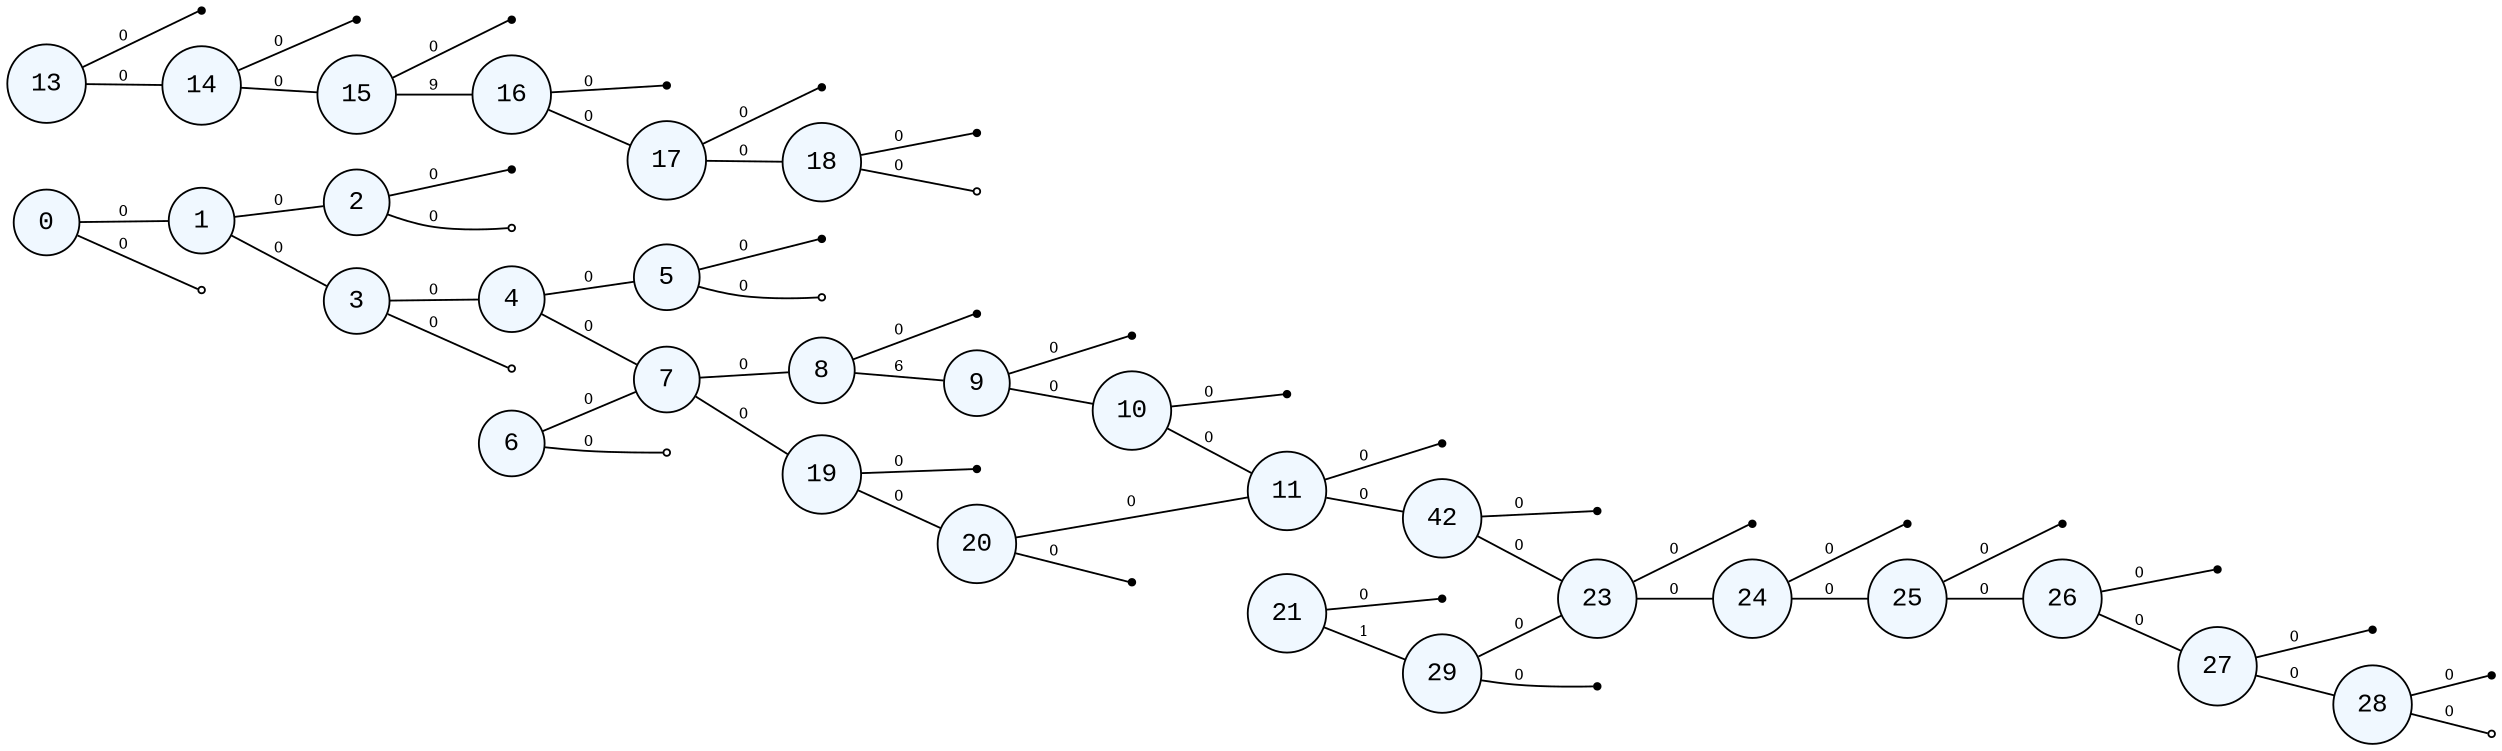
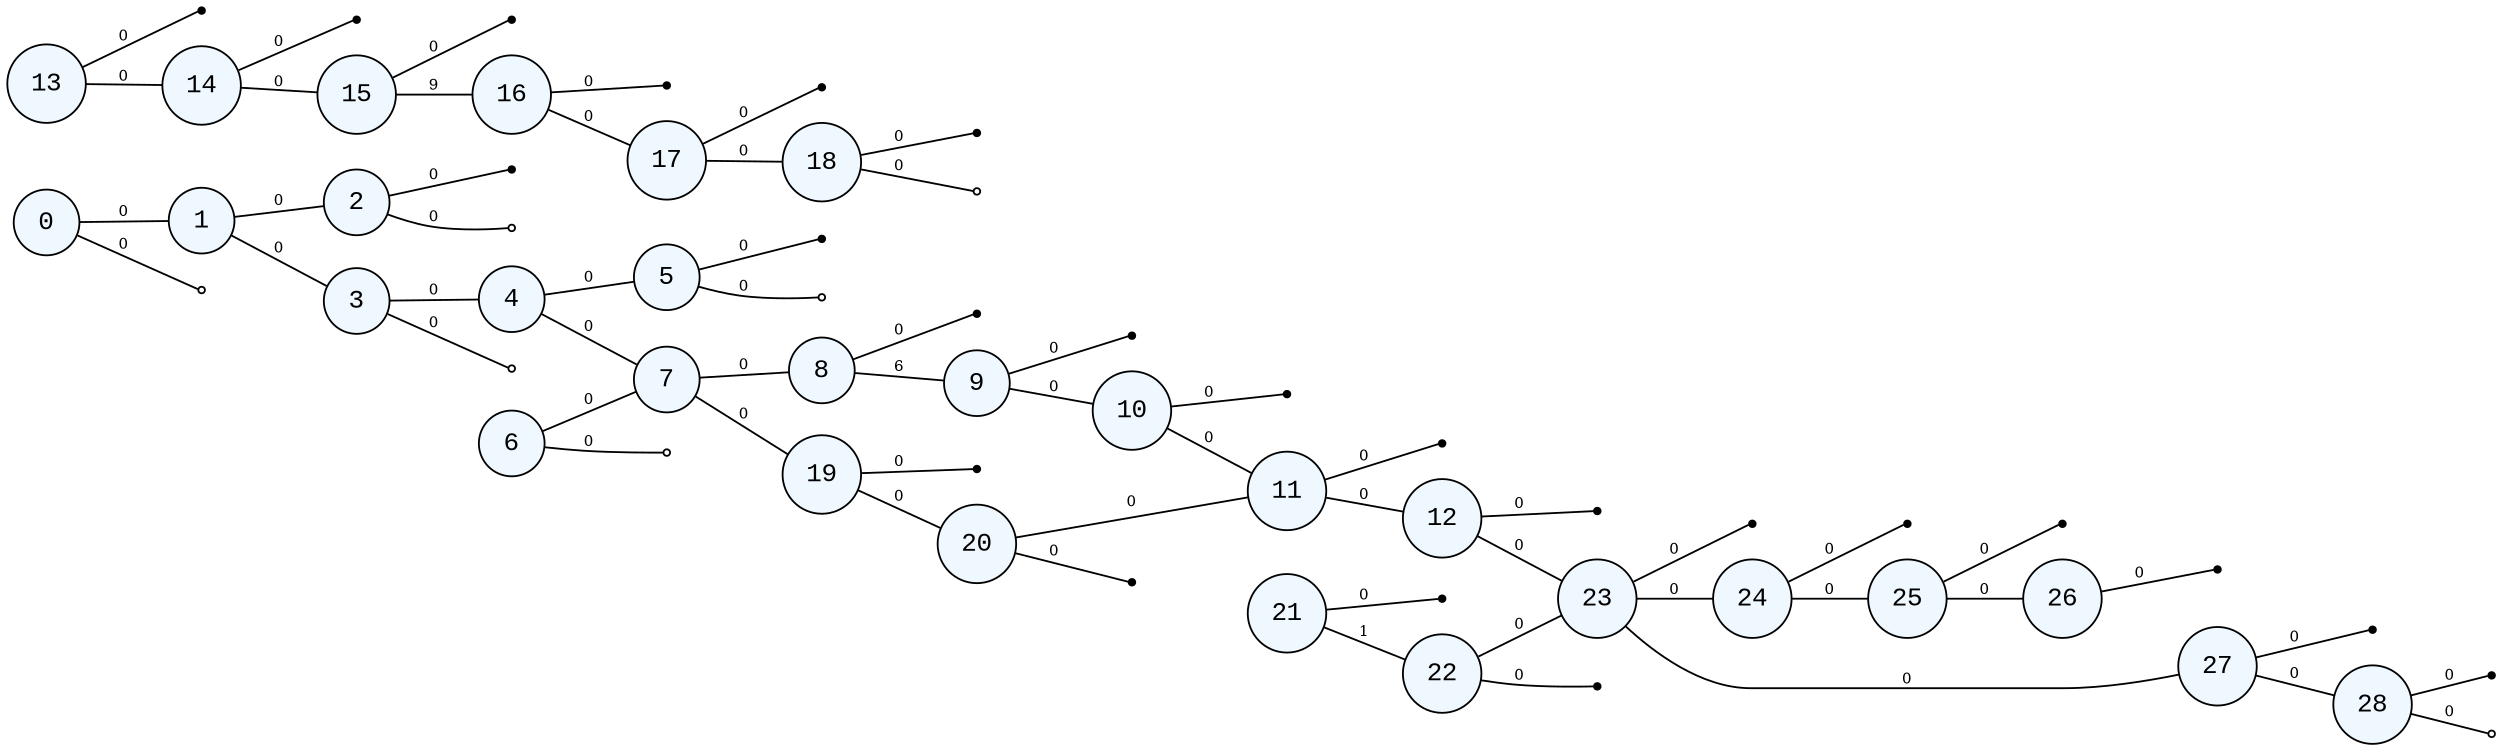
node "42": label "42" -> "12"
edge "26" -- "27": now "23" -- "27"
node "29": label "29" -> "22"
